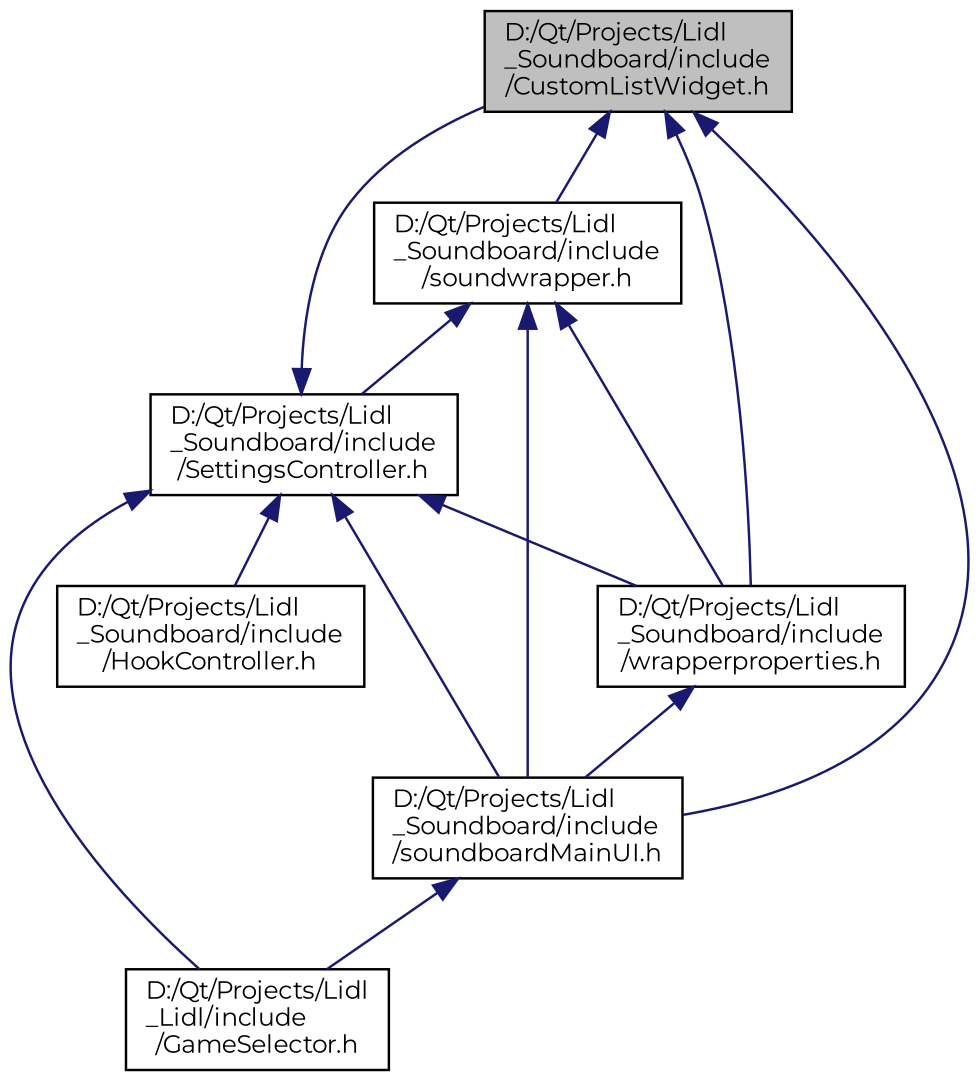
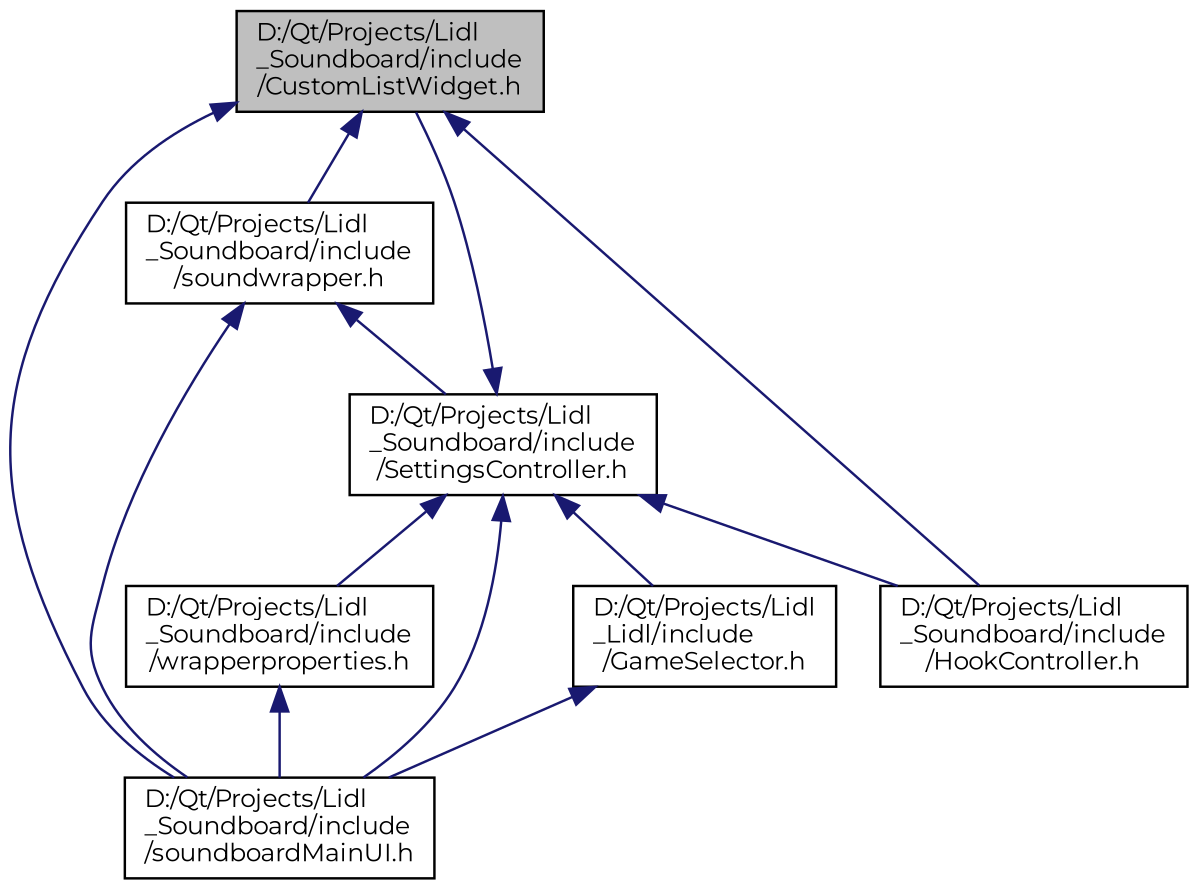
edge "D:/Qt/Projects/Lidl _Soundboard/include /wrapperproperties.h" -> "D:/Qt/Projects/Lidl _Soundboard/include /CustomListWidget.h": now "D:/Qt/Projects/Lidl _Soundboard/include /HookController.h" -> "D:/Qt/Projects/Lidl _Soundboard/include /CustomListWidget.h"
edge "D:/Qt/Projects/Lidl _Soundboard/include /wrapperproperties.h" -> "D:/Qt/Projects/Lidl _Soundboard/include /soundwrapper.h": removed
edge "D:/Qt/Projects/Lidl _Lidl/include /GameSelector.h" -> "D:/Qt/Projects/Lidl _Soundboard/include /soundboardMainUI.h": reversed
